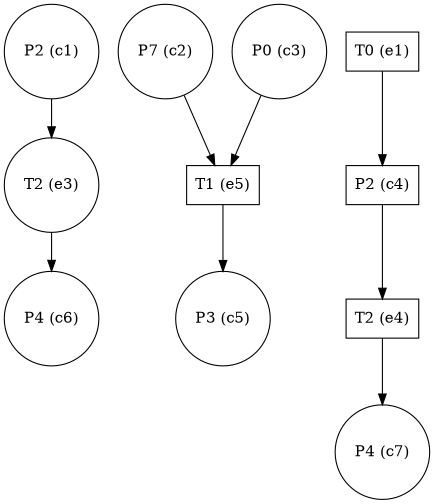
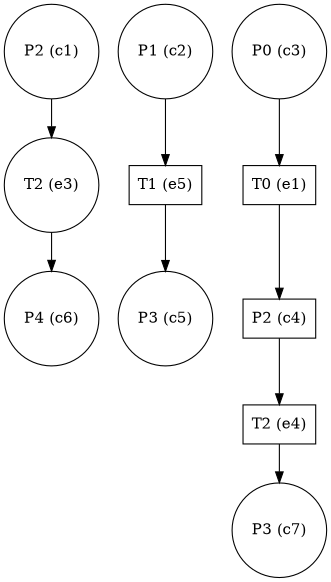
node "P7 (c2)": label "P7 (c2)" -> "P1 (c2)"
edge "P0 (c3)" -> "T1 (e5)": now "P0 (c3)" -> "T0 (e1)"
node "P4 (c7)": label "P4 (c7)" -> "P3 (c7)"
